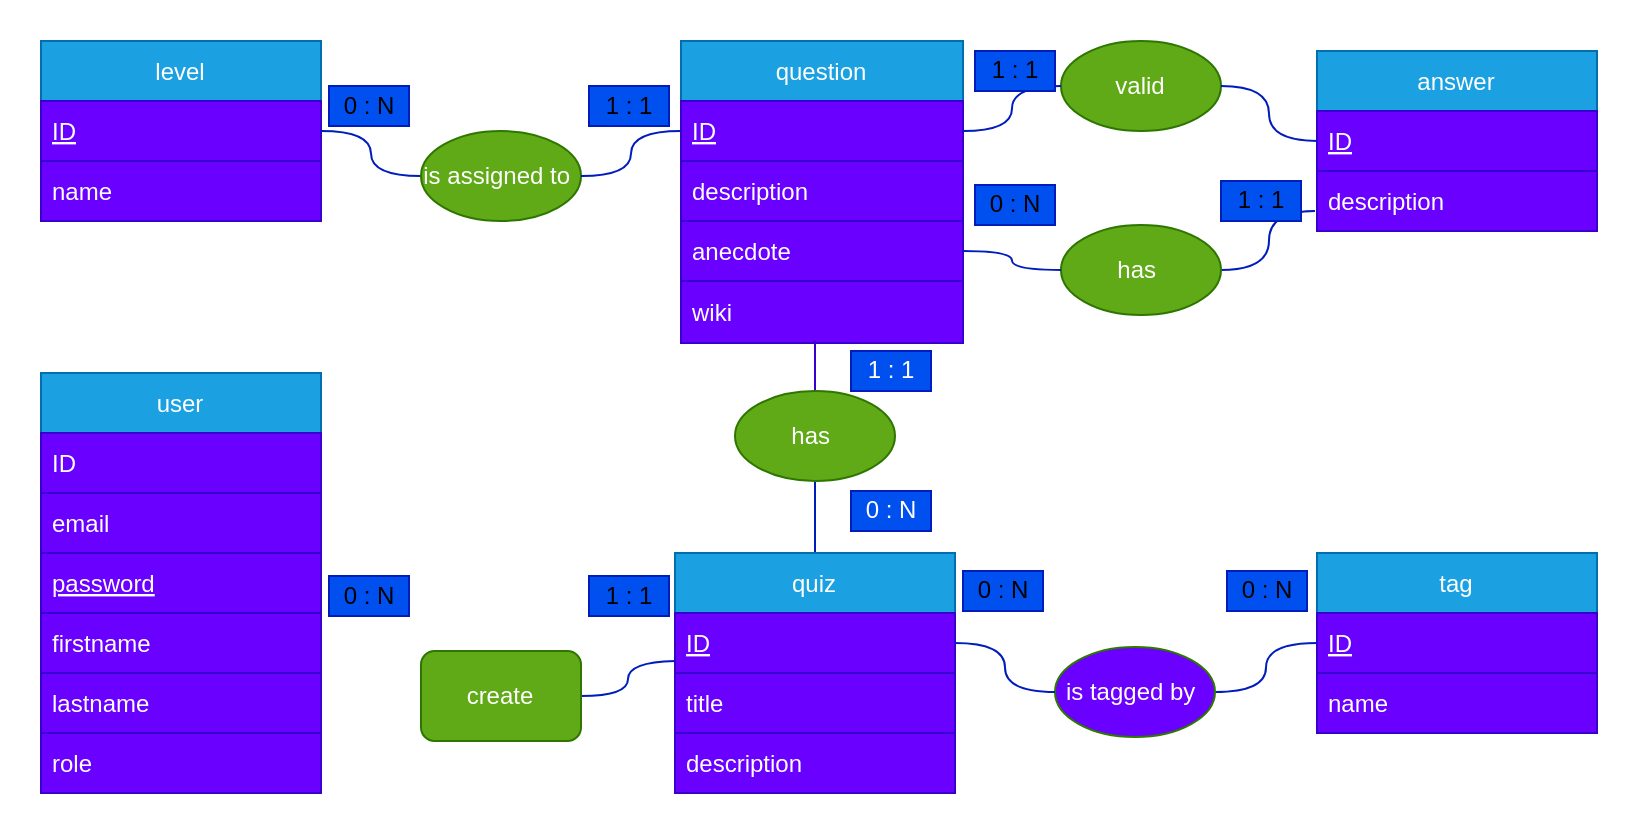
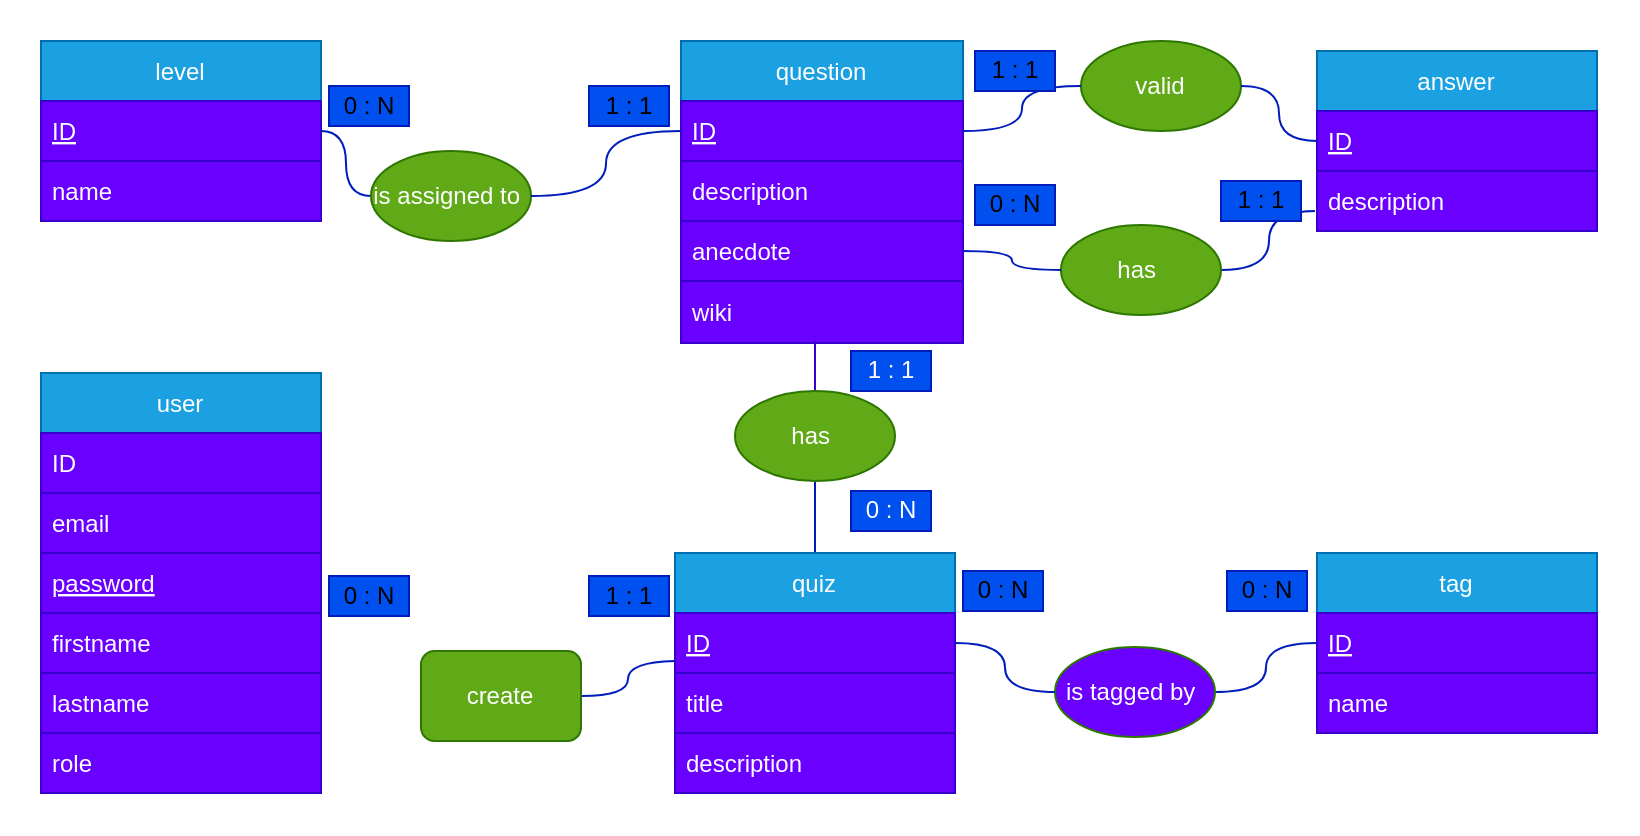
node "valid": moved (1141, 86) -> (1161, 86)
node "is assigned to": moved (501, 176) -> (451, 196)
